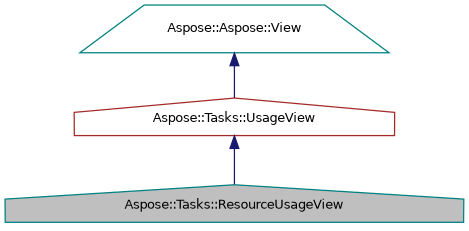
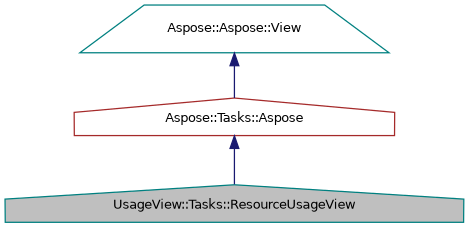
node "Aspose::Tasks::UsageView": label "Aspose::Tasks::UsageView" -> "Aspose::Tasks::Aspose"
node "Aspose::Tasks::ResourceUsageView": label "Aspose::Tasks::ResourceUsageView" -> "UsageView::Tasks::ResourceUsageView"
